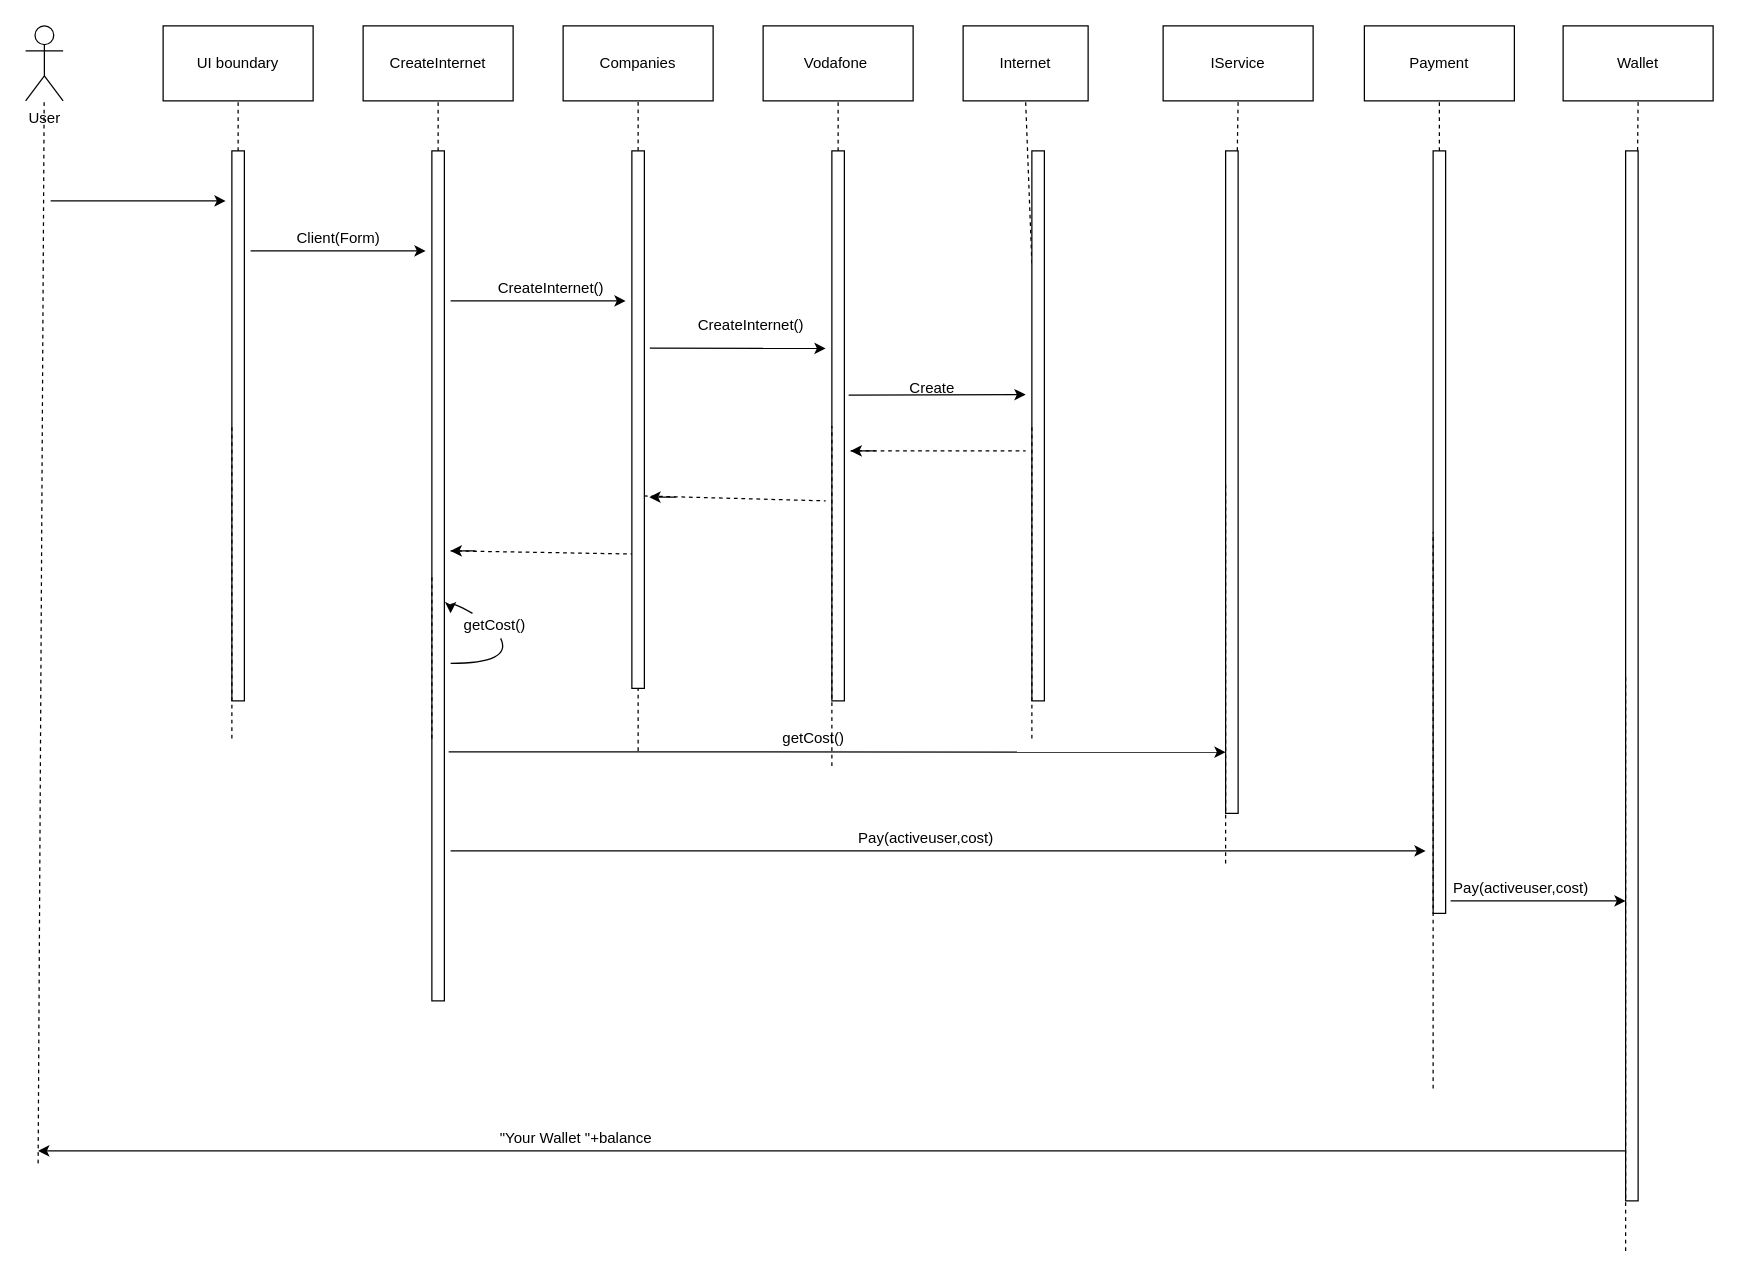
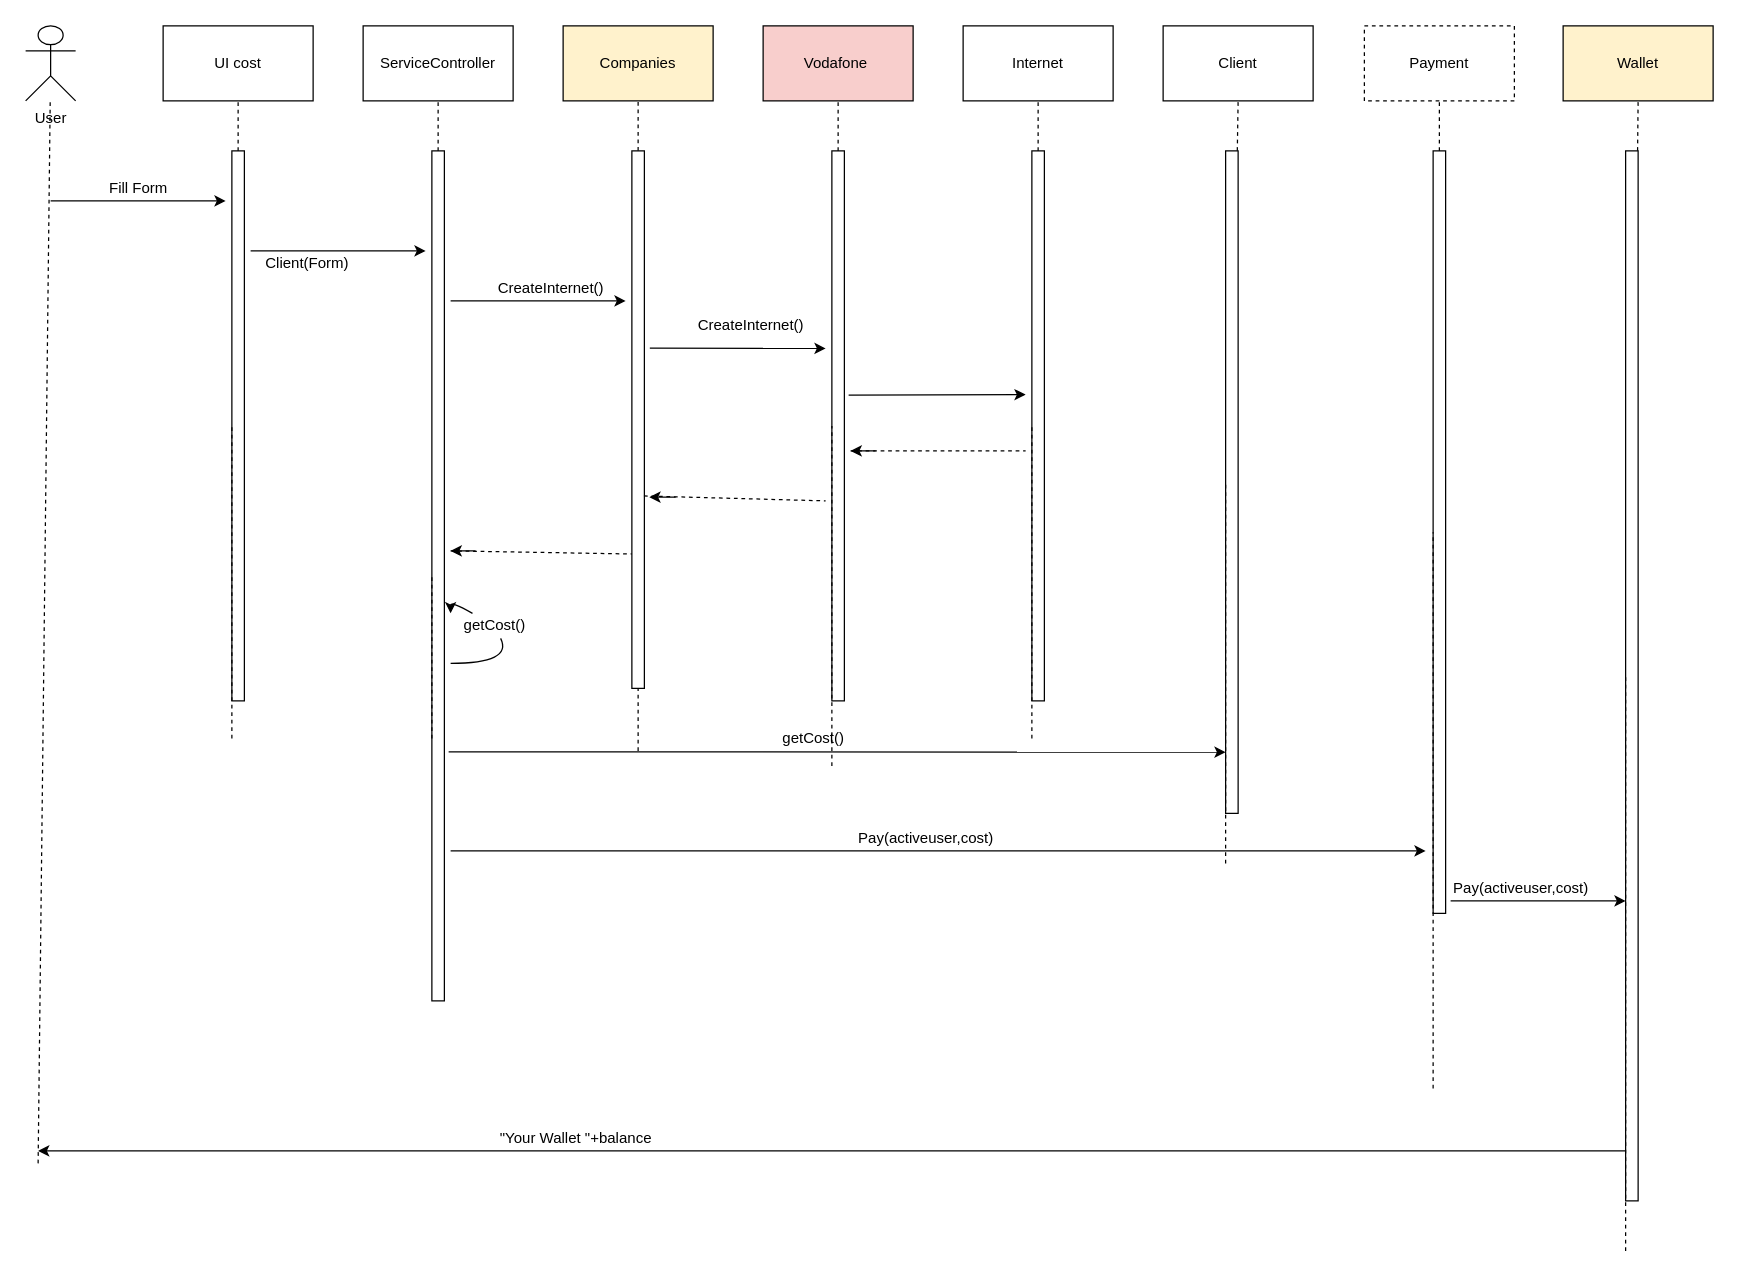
node "User": size 38x75 -> 50x75
node "UI boundary": label "UI boundary" -> "UI cost"
node "CreateInternet": label "CreateInternet" -> "ServiceController"
node "Companies": fillcolor #ffffff -> #fff2cc
node "Vodafone": fillcolor #ffffff -> #f8cecc
node "Internet": size 125x75 -> 150x75
node "IService": label "IService" -> "Client"
node "Payment": style solid -> dashed
node "Wallet": fillcolor #ffffff -> #fff2cc
node "Fill Form": added
node "Client(Form)": moved (338, 238) -> (307, 263)
node "Create": removed
